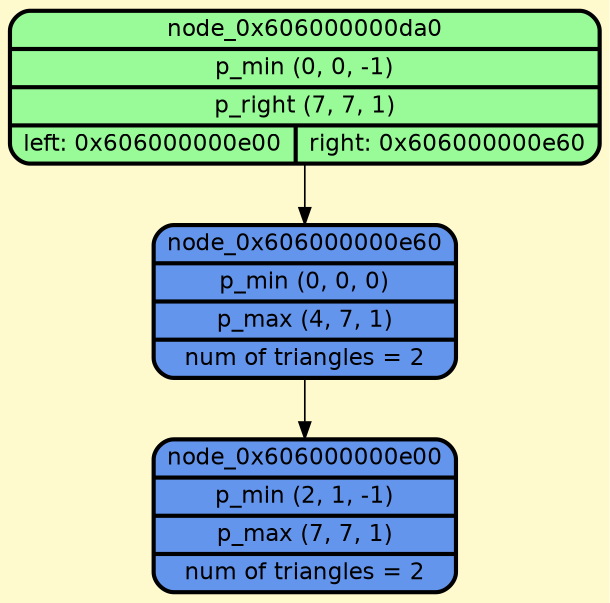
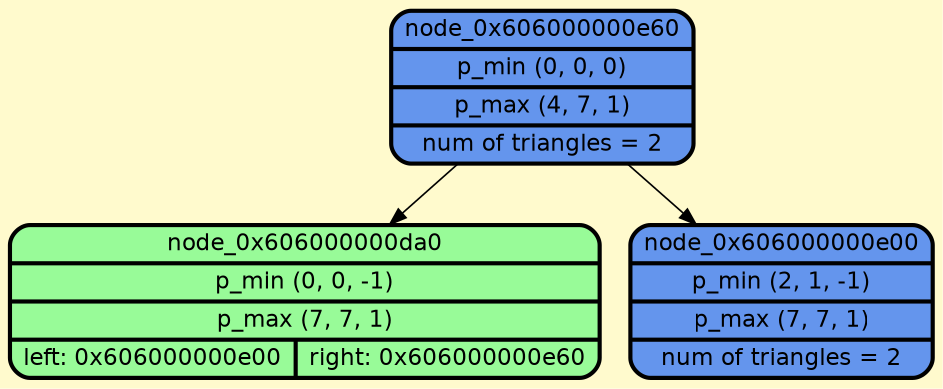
node "node_0x606000000da0": text "p_right (7, 7, 1)" -> "p_max (7, 7, 1)"
edge "node_0x606000000da0" -> "node_0x606000000e60": reversed
